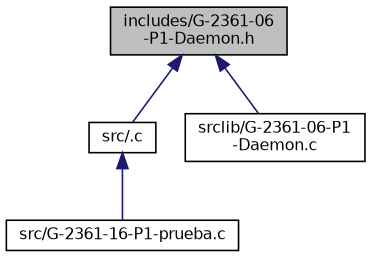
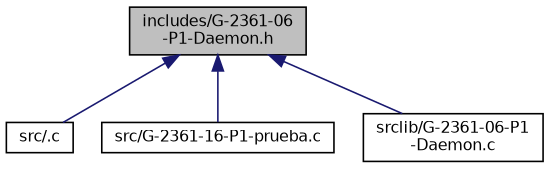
edge "src/G-2361-16-P1-prueba.c" -> "src/.c": now "src/G-2361-16-P1-prueba.c" -> "includes/G-2361-06 -P1-Daemon.h"
